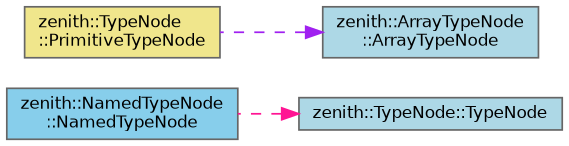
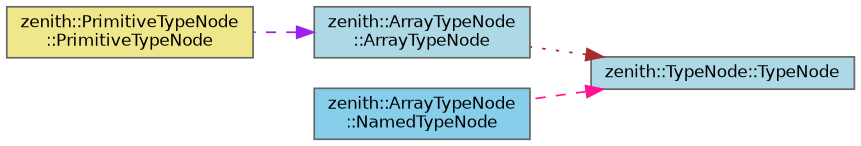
node "zenith::TypeNode ::PrimitiveTypeNode": label "zenith::TypeNode ::PrimitiveTypeNode" -> "zenith::PrimitiveTypeNode ::PrimitiveTypeNode"
edge "zenith::ArrayTypeNode ::ArrayTypeNode" -> "zenith::TypeNode::TypeNode": added
node "zenith::NamedTypeNode ::NamedTypeNode": label "zenith::NamedTypeNode ::NamedTypeNode" -> "zenith::ArrayTypeNode ::NamedTypeNode"
